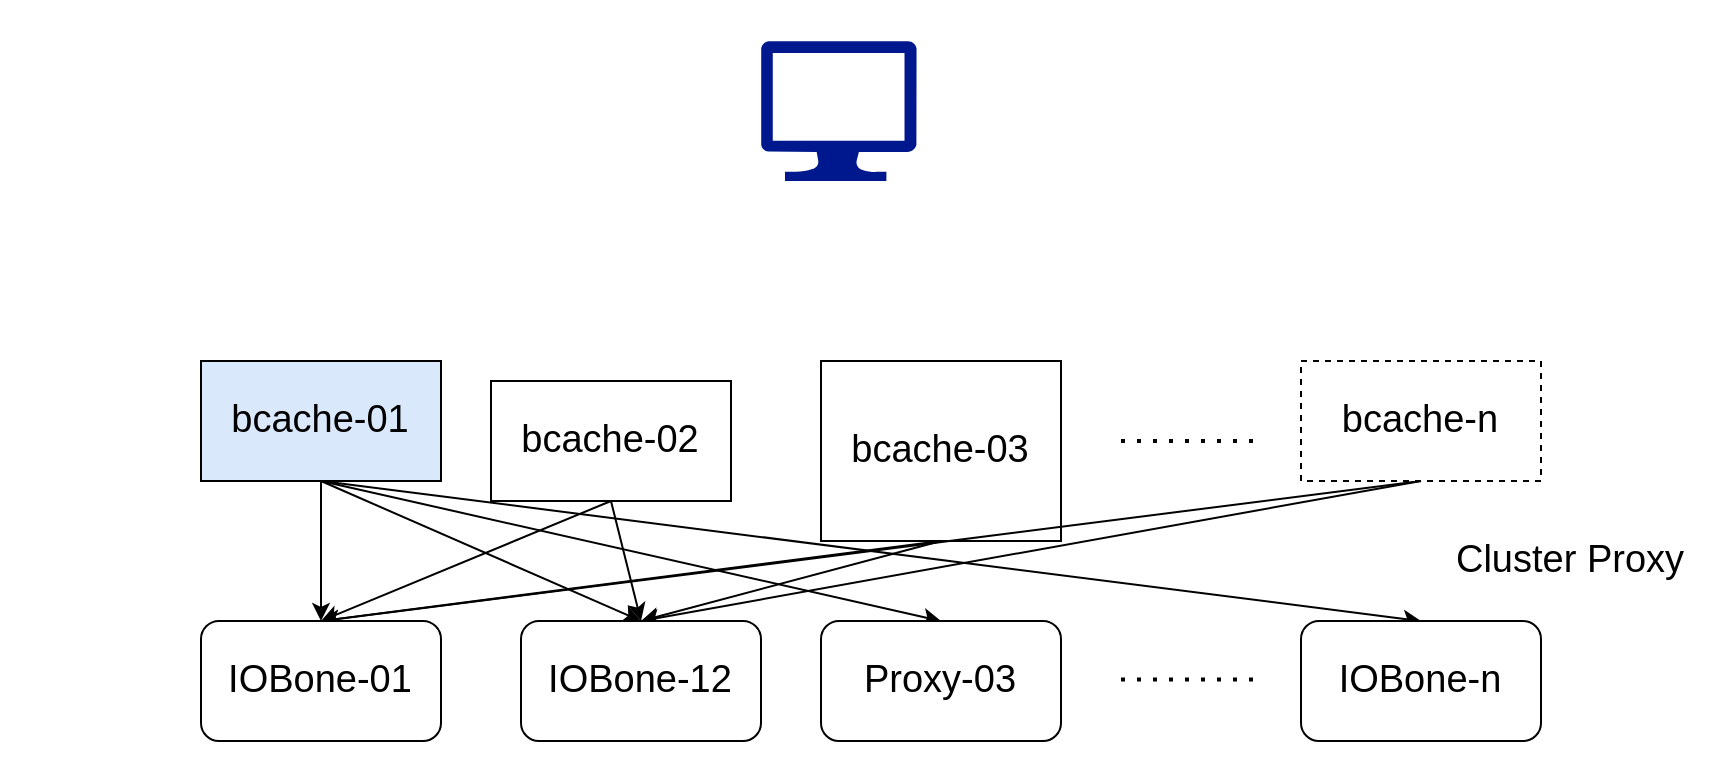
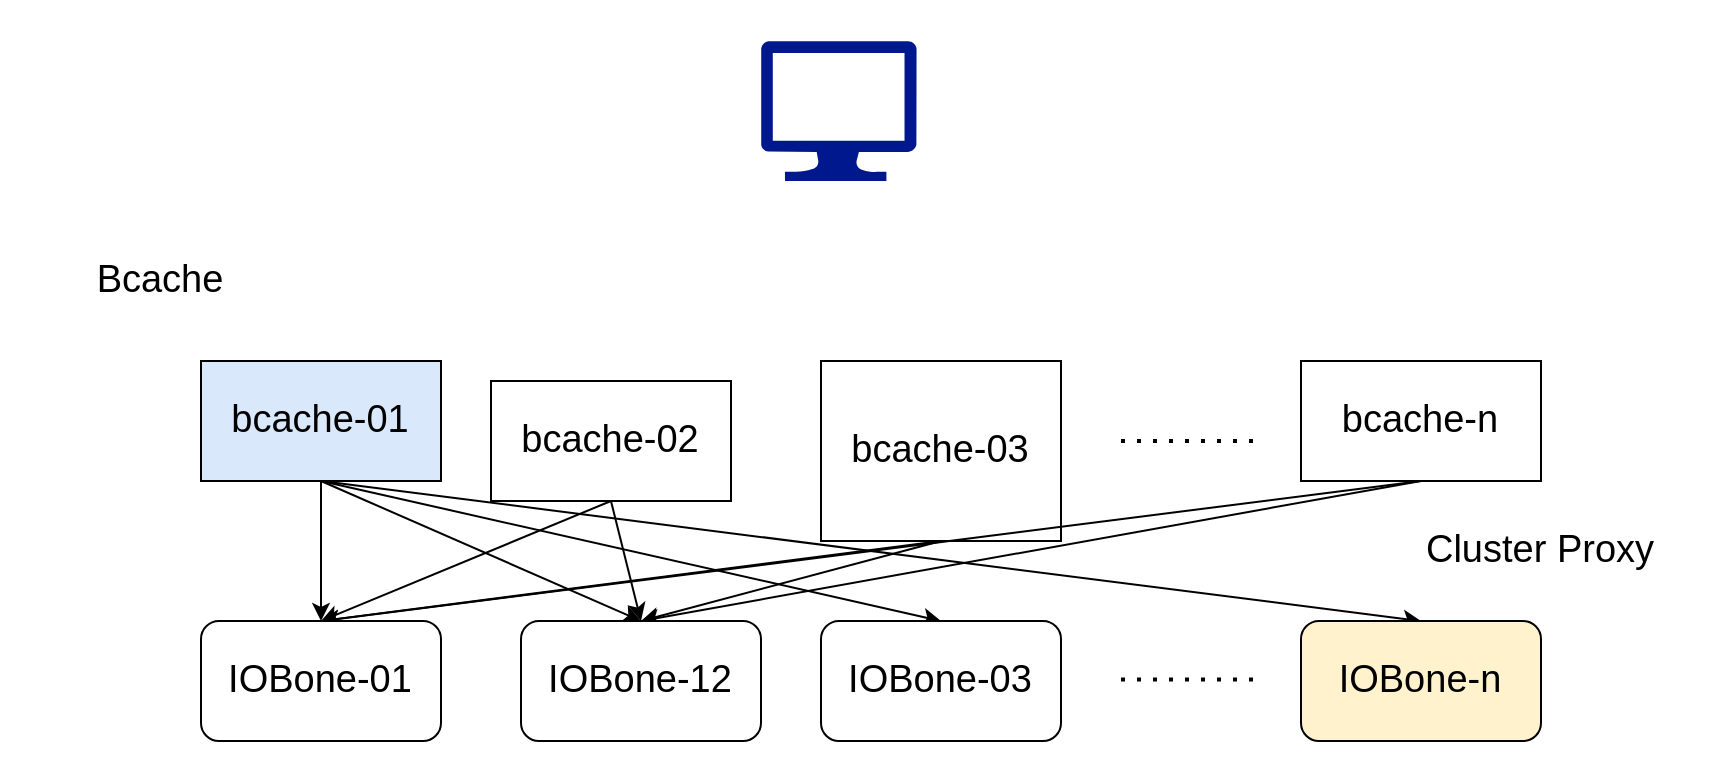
node "Bcache": added
node "bcache-n": style dashed -> solid
node "Cluster Proxy": moved (1571, 561) -> (1541, 551)
node "Proxy-03": label "Proxy-03" -> "IOBone-03"
node "IOBone-n": fillcolor #ffffff -> #fff2cc
